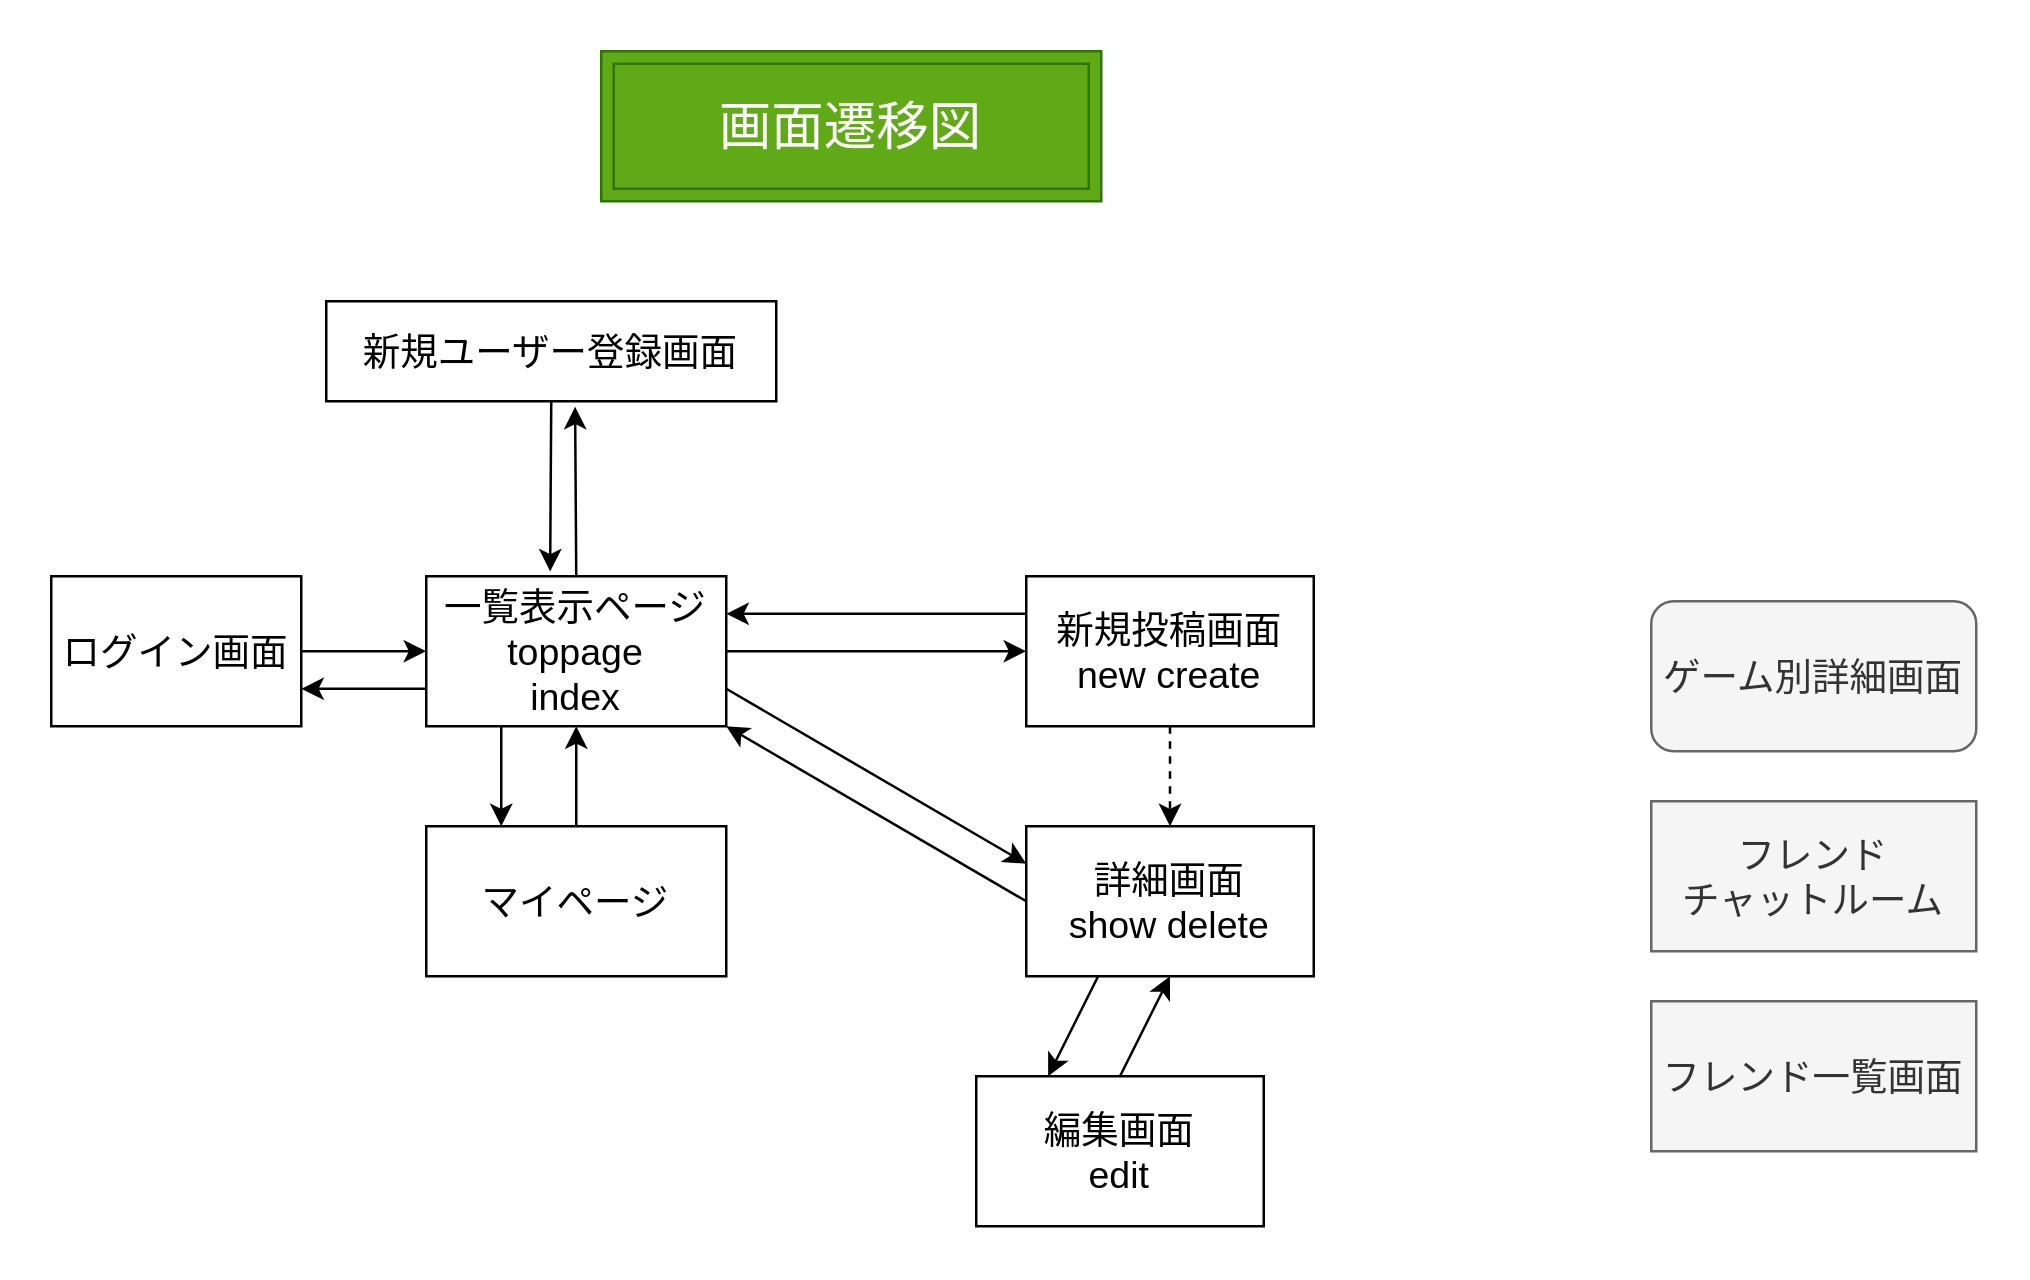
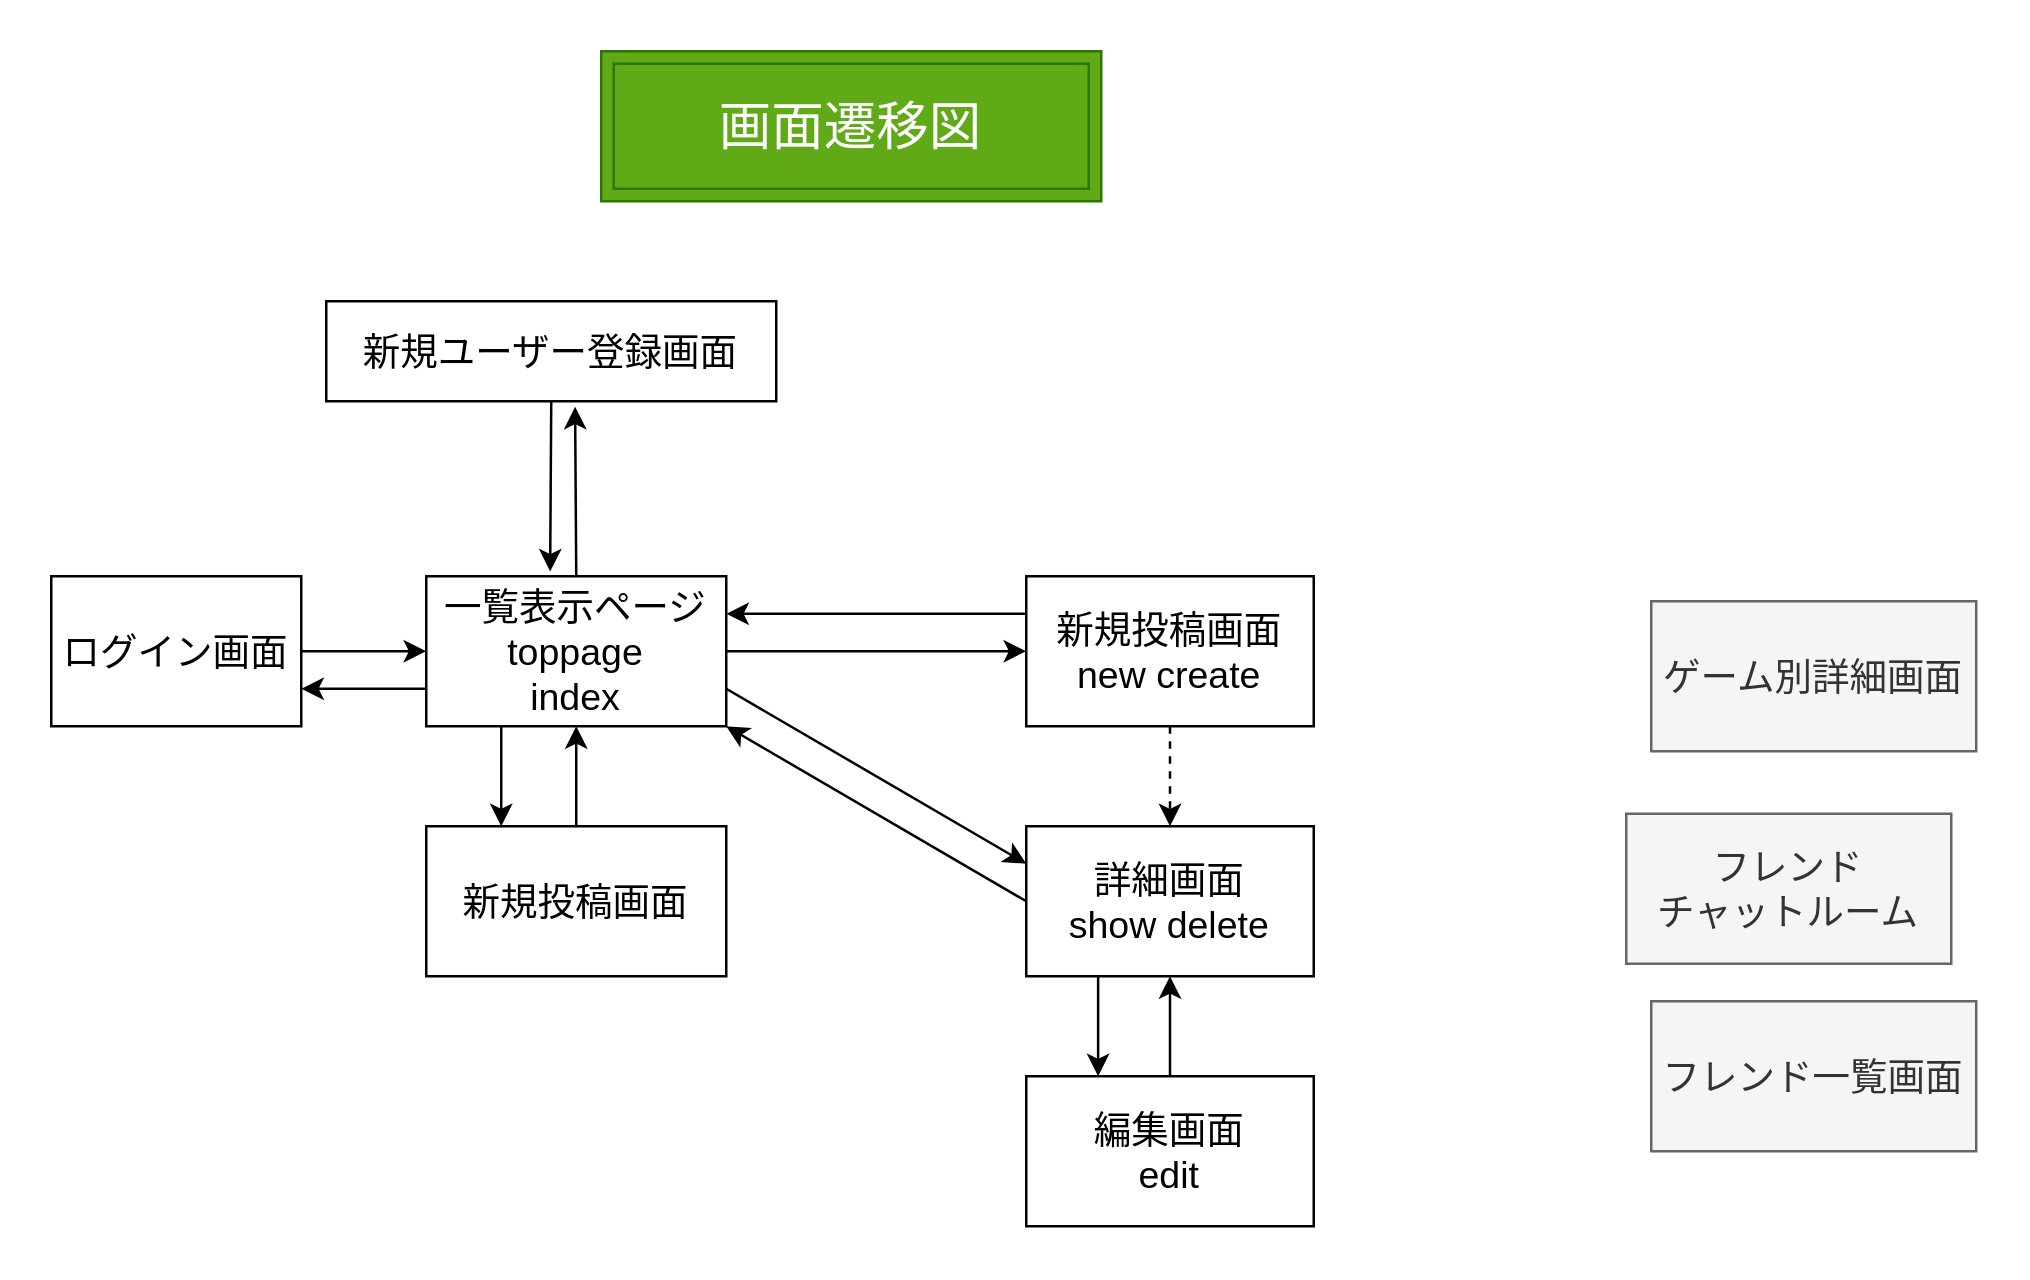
node "ゲーム別詳細画面": shape rounded rectangle -> rectangle
node "フレンド チャットルーム": moved (1814, 876) -> (1789, 889)
node "マイページ": label "マイページ" -> "新規投稿画面"
node "編集画面 edit": moved (1120, 1151) -> (1170, 1151)
